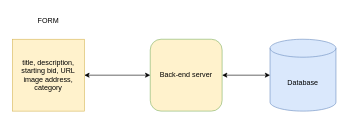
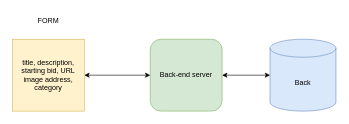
node "Back-end server": fillcolor #fff2cc -> #d5e8d4
node "Database": label "Database" -> "Back"
